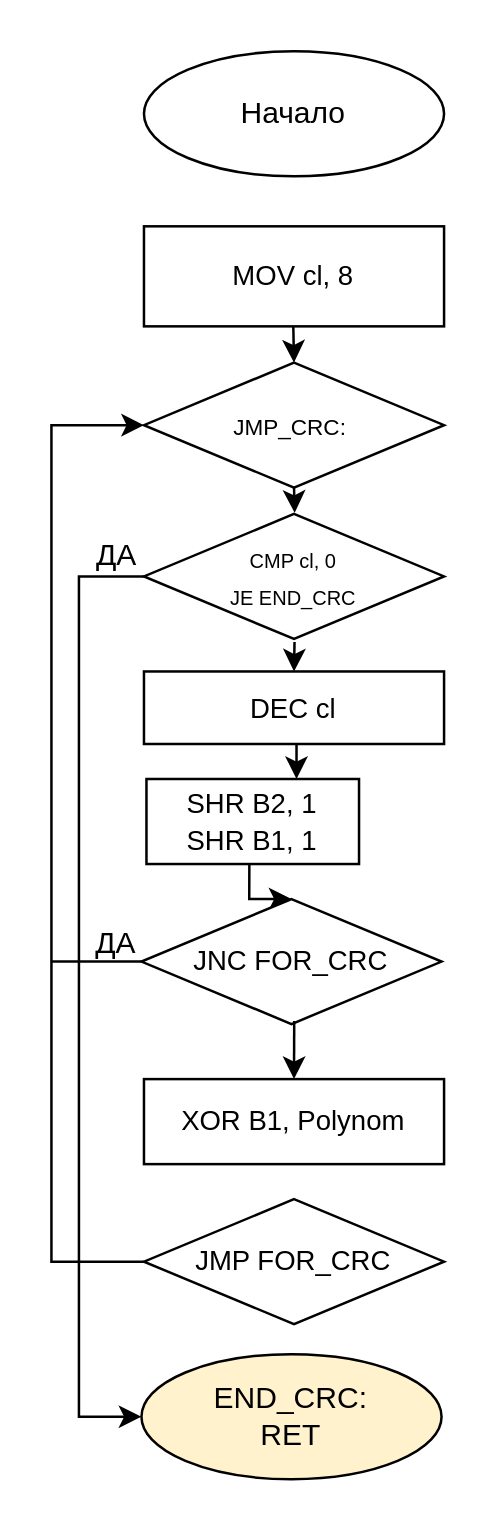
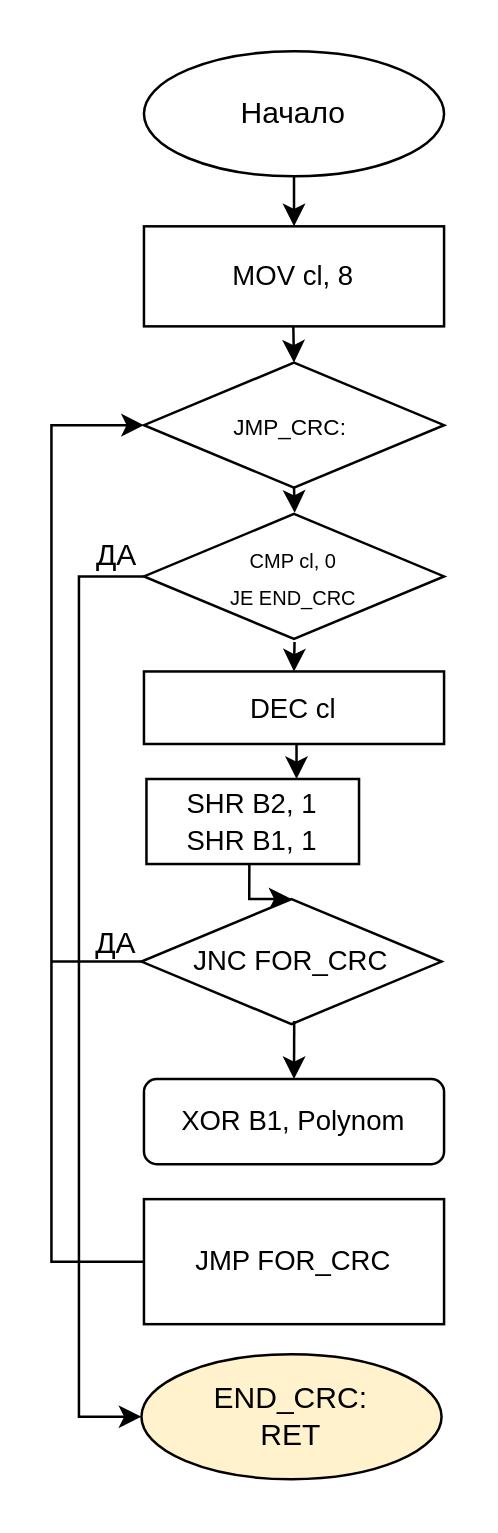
edge "Начало" -> "MOV cl, 8": added
node "XOR B1, Polynom": shape rectangle -> rounded rectangle
node "JMP FOR_CRC": shape diamond -> rectangle
